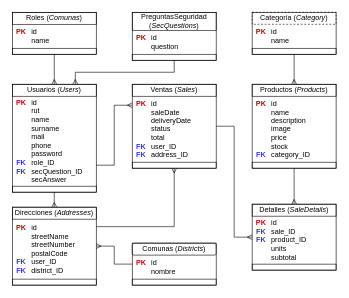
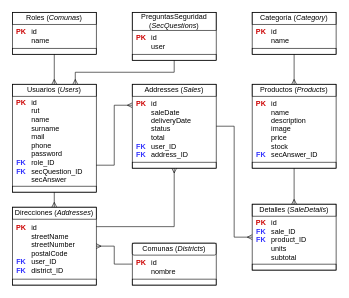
node "Categoría (Category)": style dashed -> solid
node "id question": label "id question" -> "id user"
node "Ventas (Sales)": label "Ventas (Sales)" -> "Addresses (Sales)"
node "id name description image price stock category_ID": label "id name description image price stock category_ID" -> "id name description image price stock secAnswer_ID"
